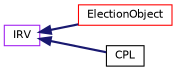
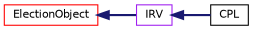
edge "ElectionObject" -> "IRV": reversed
